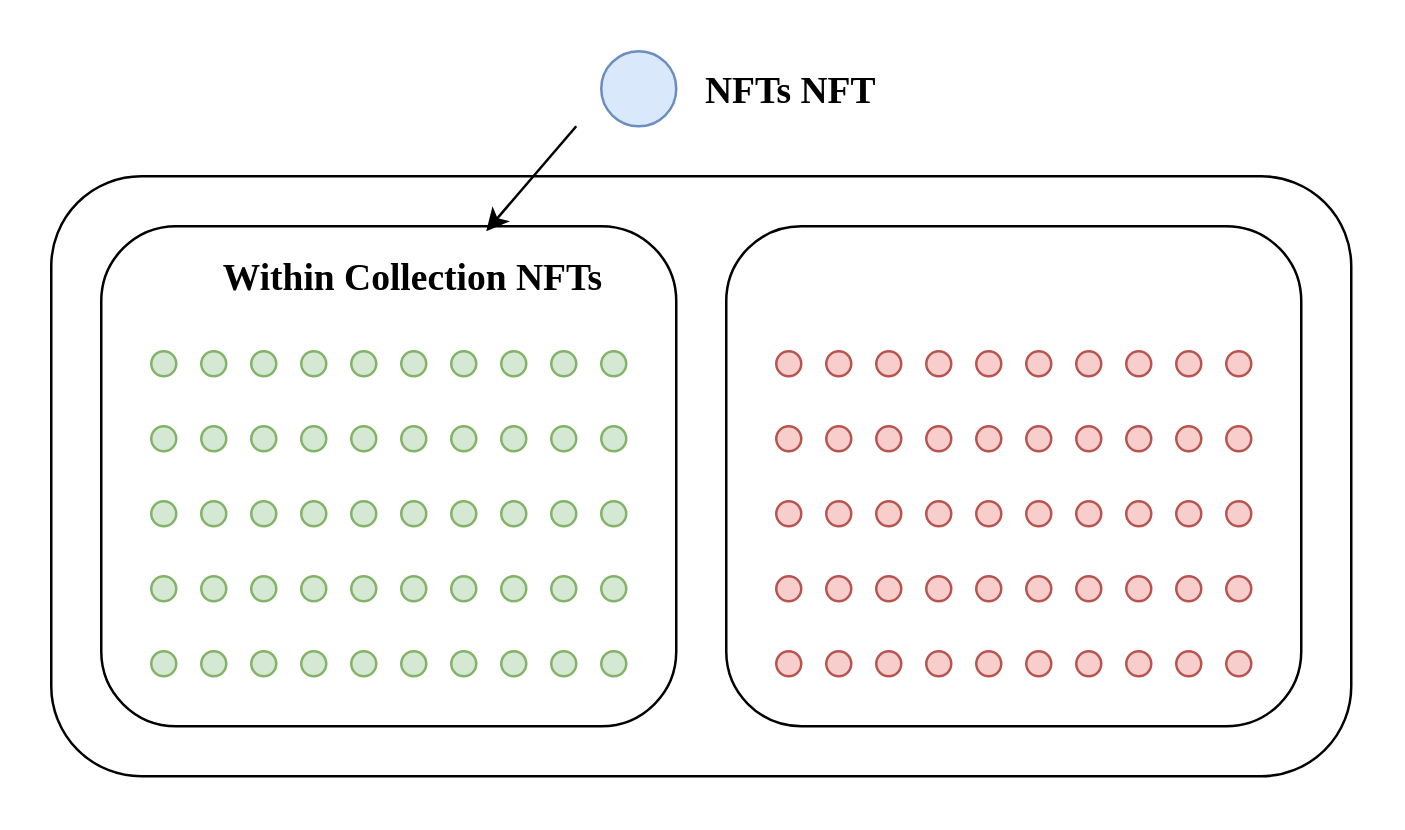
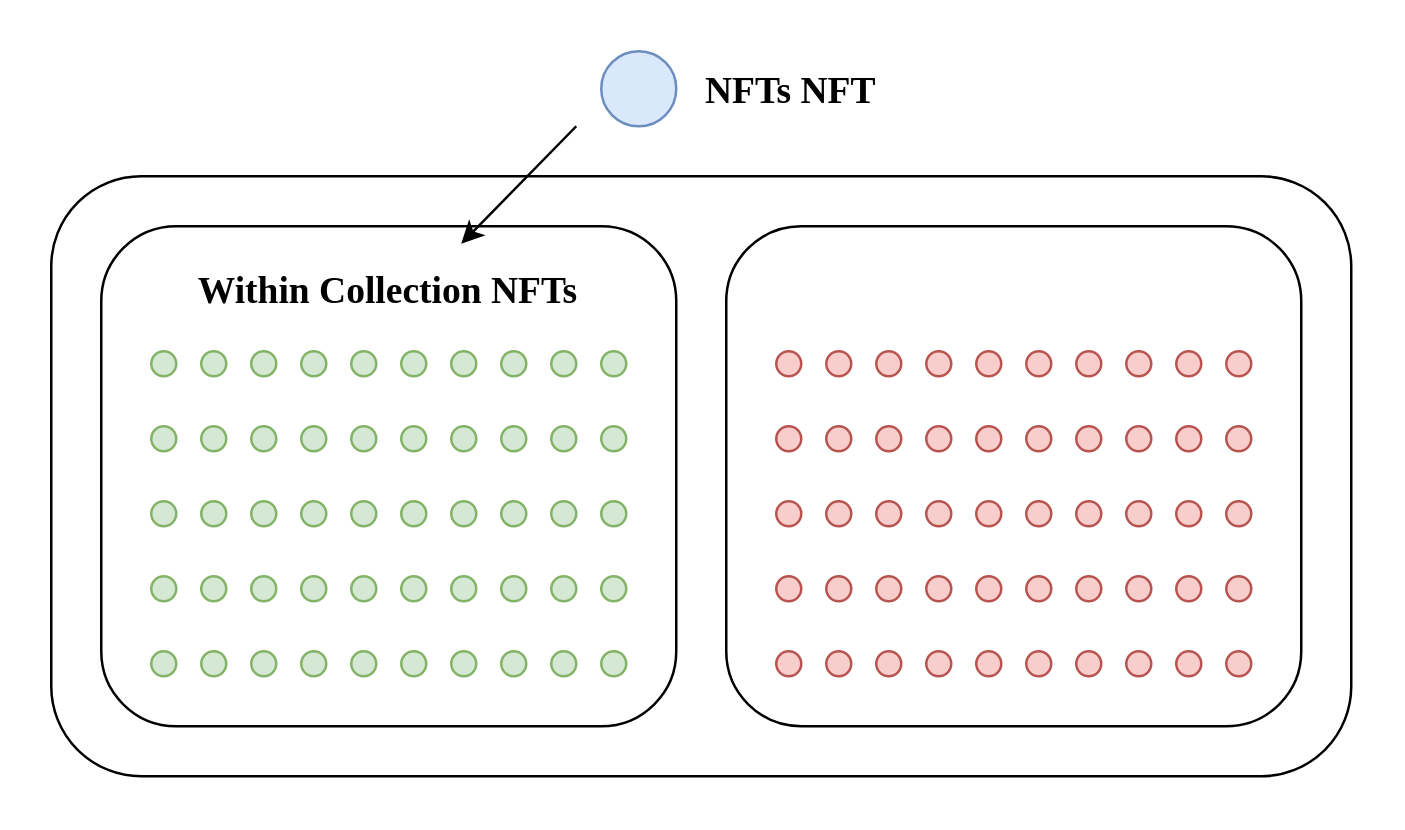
node "Within Collection NFTs": moved (414, 276) -> (389, 289)
